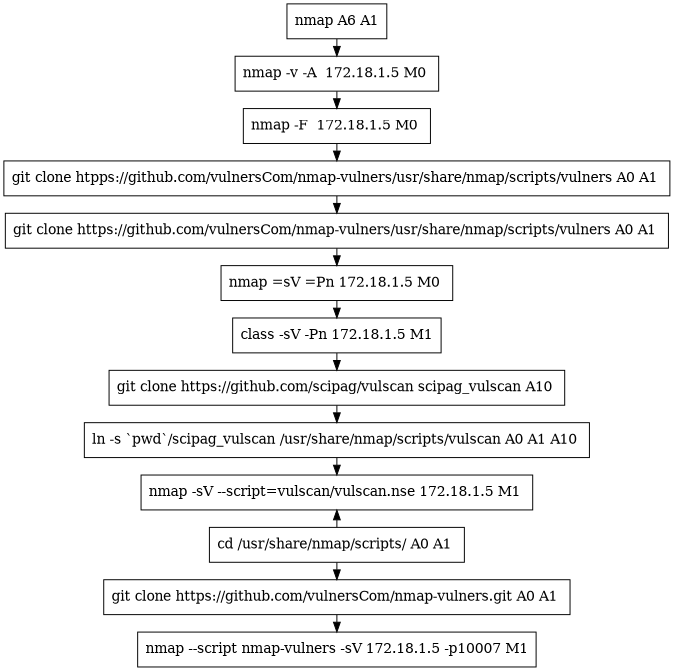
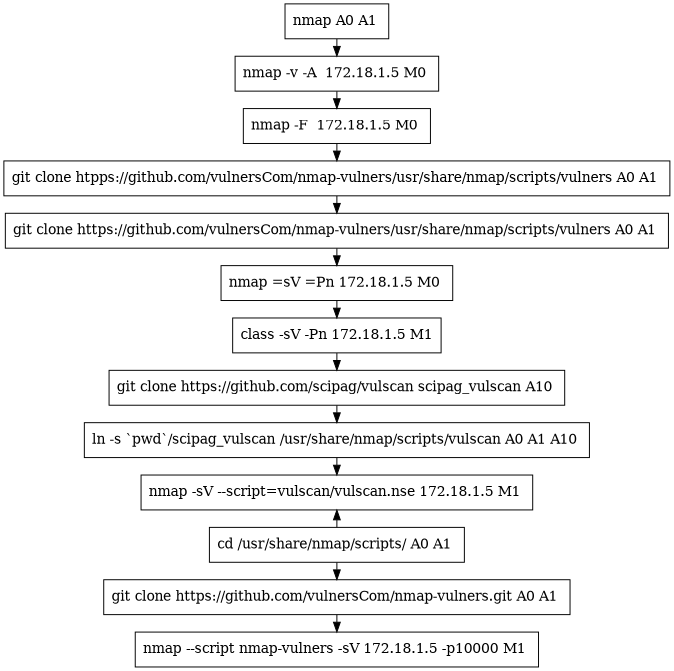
node "nmap A6 A1": label "nmap A6 A1" -> "nmap A0 A1"
node "nmap --script nmap-vulners -sV 172.18.1.5 -p10007 M1": label "nmap --script nmap-vulners -sV 172.18.1.5 -p10007 M1" -> "nmap --script nmap-vulners -sV 172.18.1.5 -p10000 M1"
